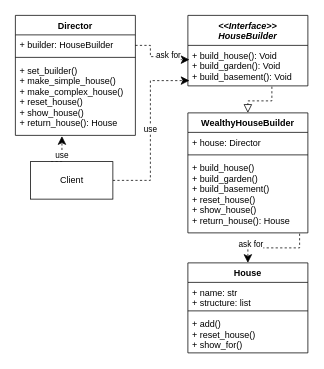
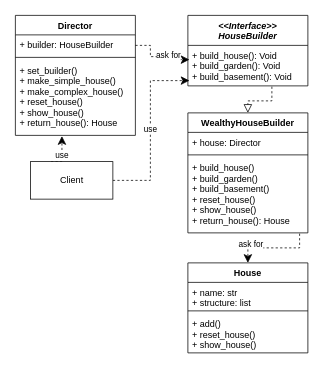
node "+ add() + reset_house() + show_for()": label "+ add() + reset_house() + show_for()" -> "+ add() + reset_house() + show_house()"
